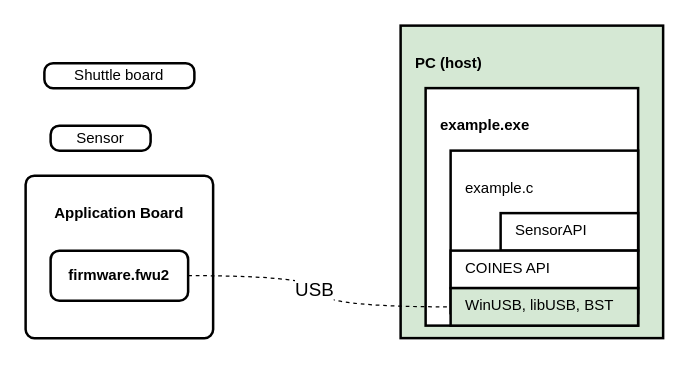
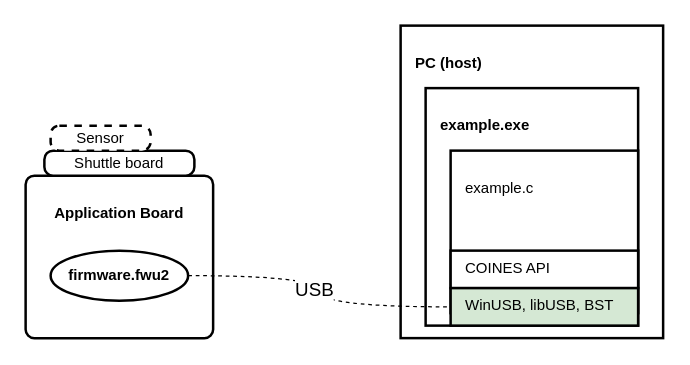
node "PC (host)": fillcolor #d5e8d4 -> #ffffff
node "Shuttle board": moved (119, 76) -> (119, 163)
node "Sensor": style solid -> dashed
node "SensorAPI": removed
node "firmware.fwu2": shape rounded rectangle -> ellipse
